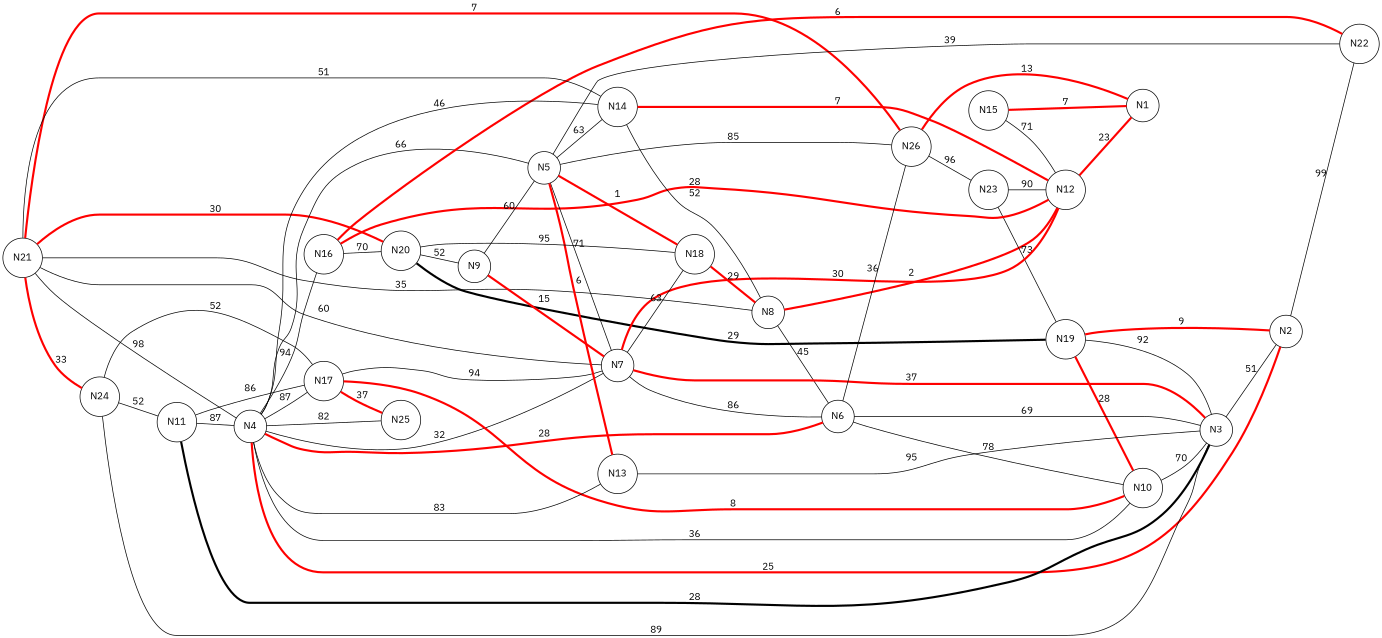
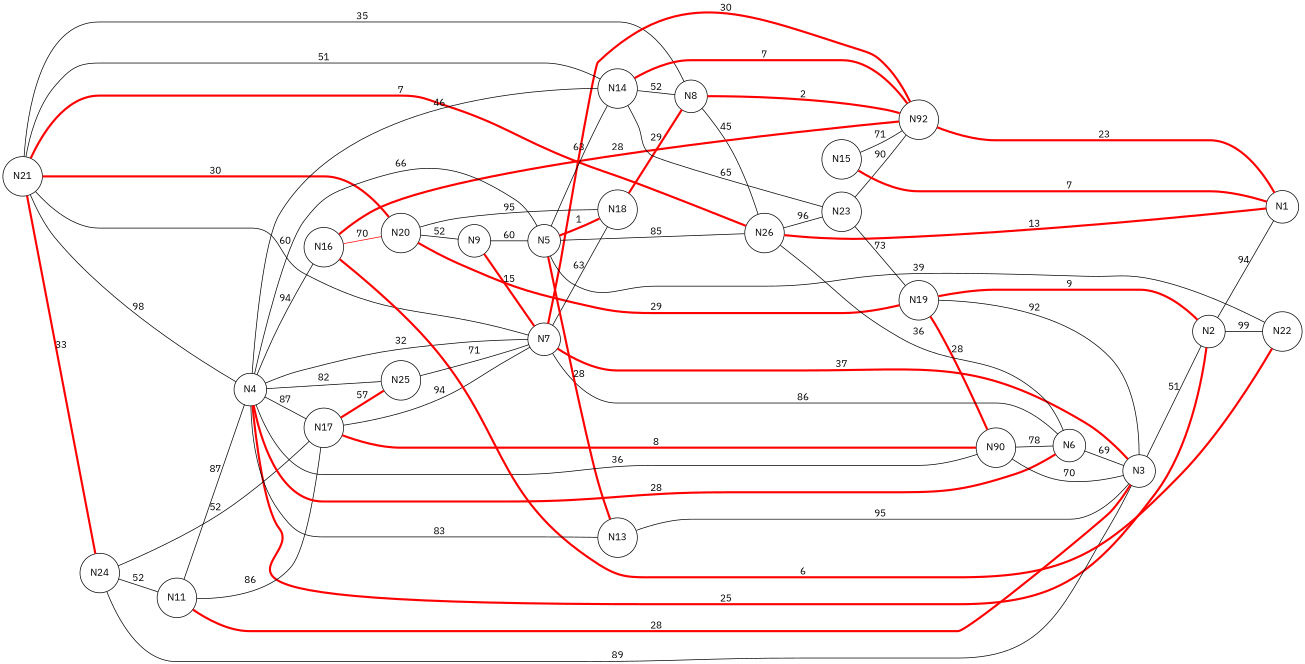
edge "N14" -- "N23": added, label "65"
node "N12": label "N12" -> "N92"
edge "N20" -- "N16": color black -> red
edge "N5" -- "N7": now "N25" -- "N7"
edge "N1" -- "N2": added, label "94"
edge "N5" -- "N13": label "6" -> "28"
edge "N20" -- "N19": color black -> red
edge "N8" -- "N6": now "N8" -- "N26"
edge "N17" -- "N25": label "37" -> "57"
node "N10": label "N10" -> "N90"
edge "N11" -- "N3": color black -> red
